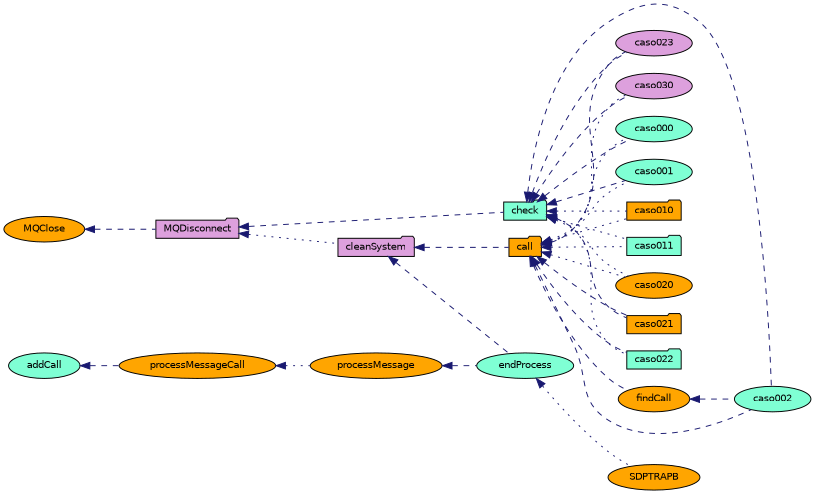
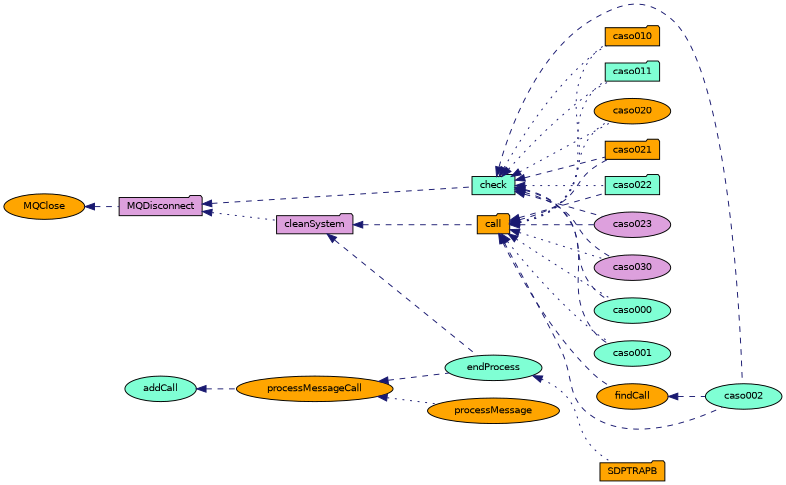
edge "endProcess" -> "processMessage": now "endProcess" -> "processMessageCall"
node "SDPTRAPB": shape ellipse -> folder
